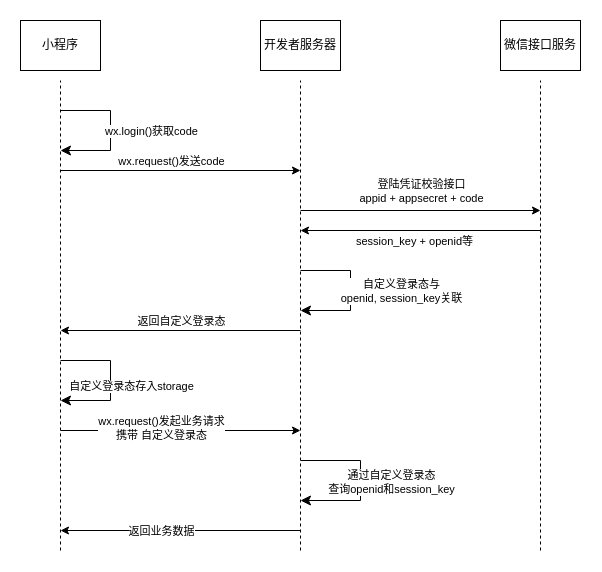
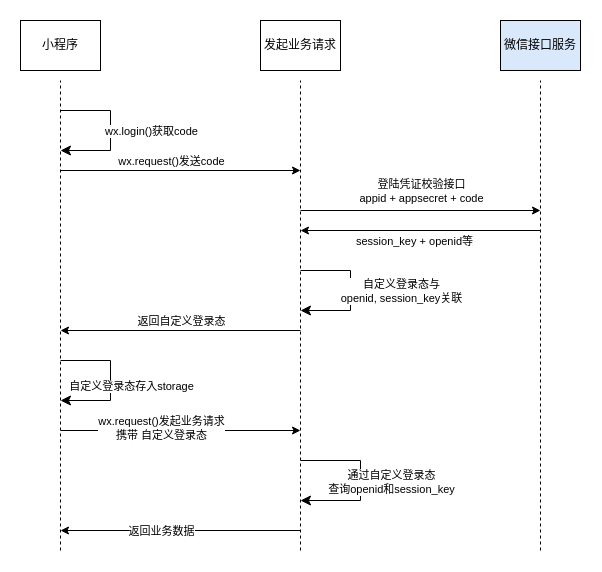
node "开发者服务器": label "开发者服务器" -> "发起业务请求"
node "微信接口服务": fillcolor #ffffff -> #dae8fc
